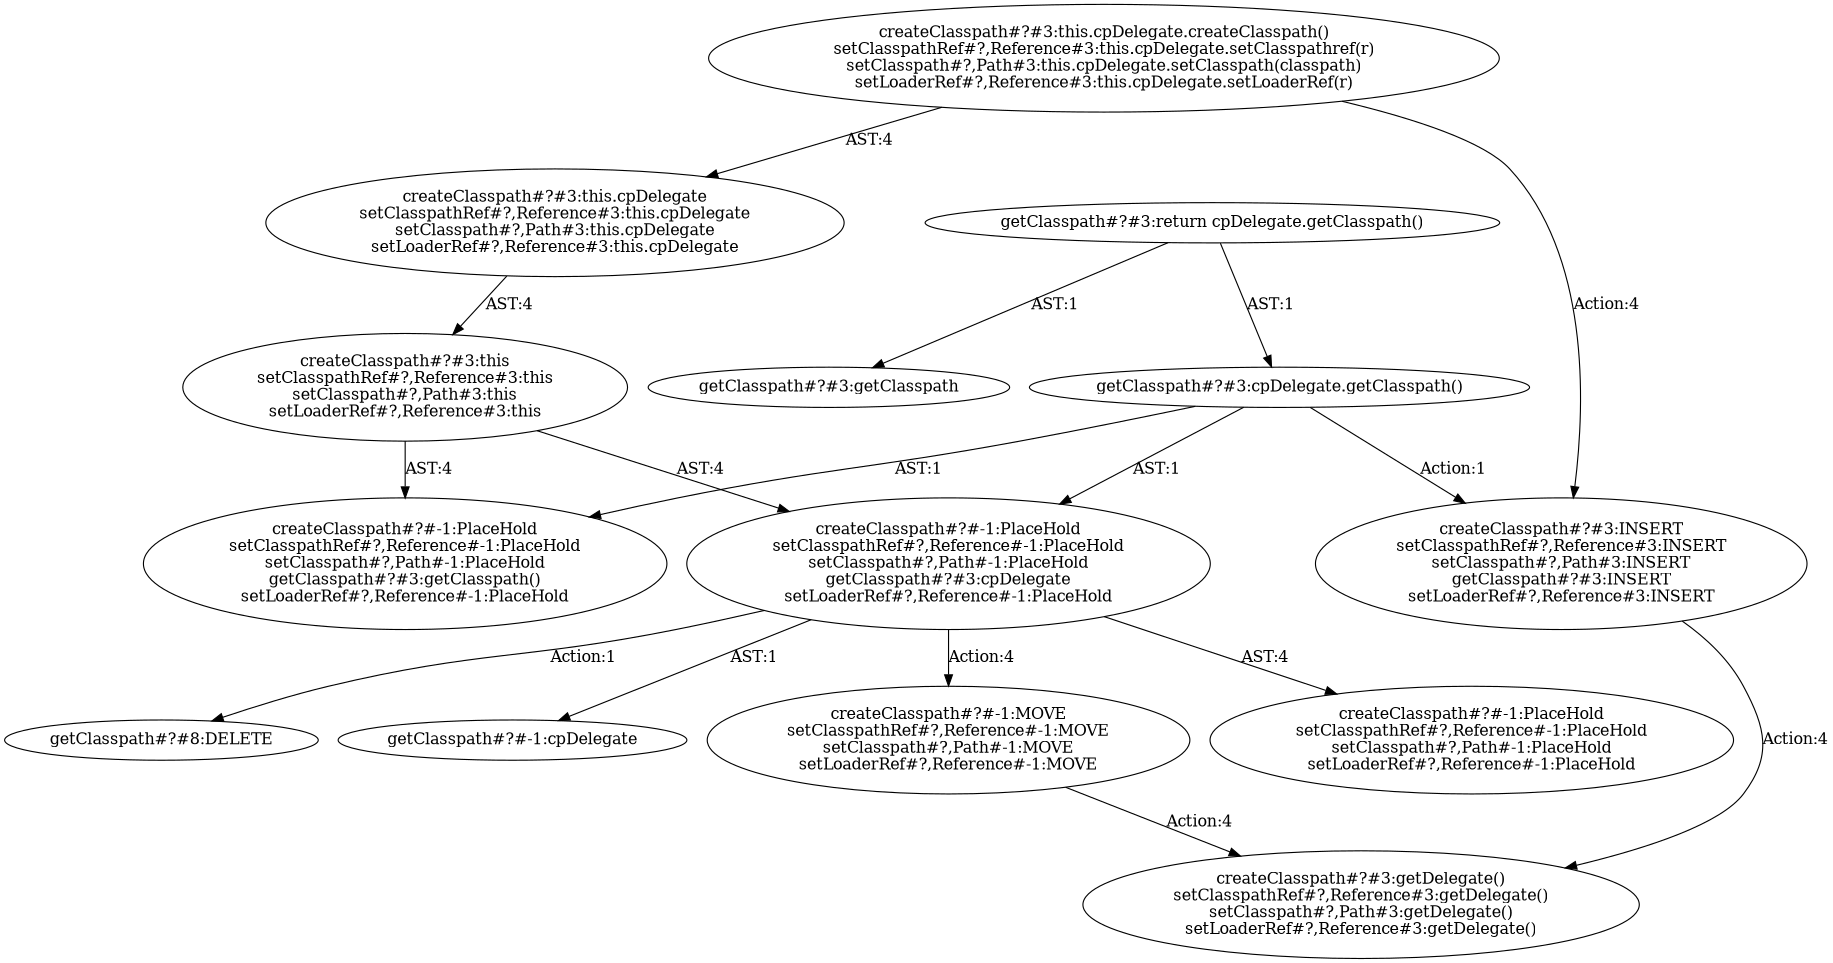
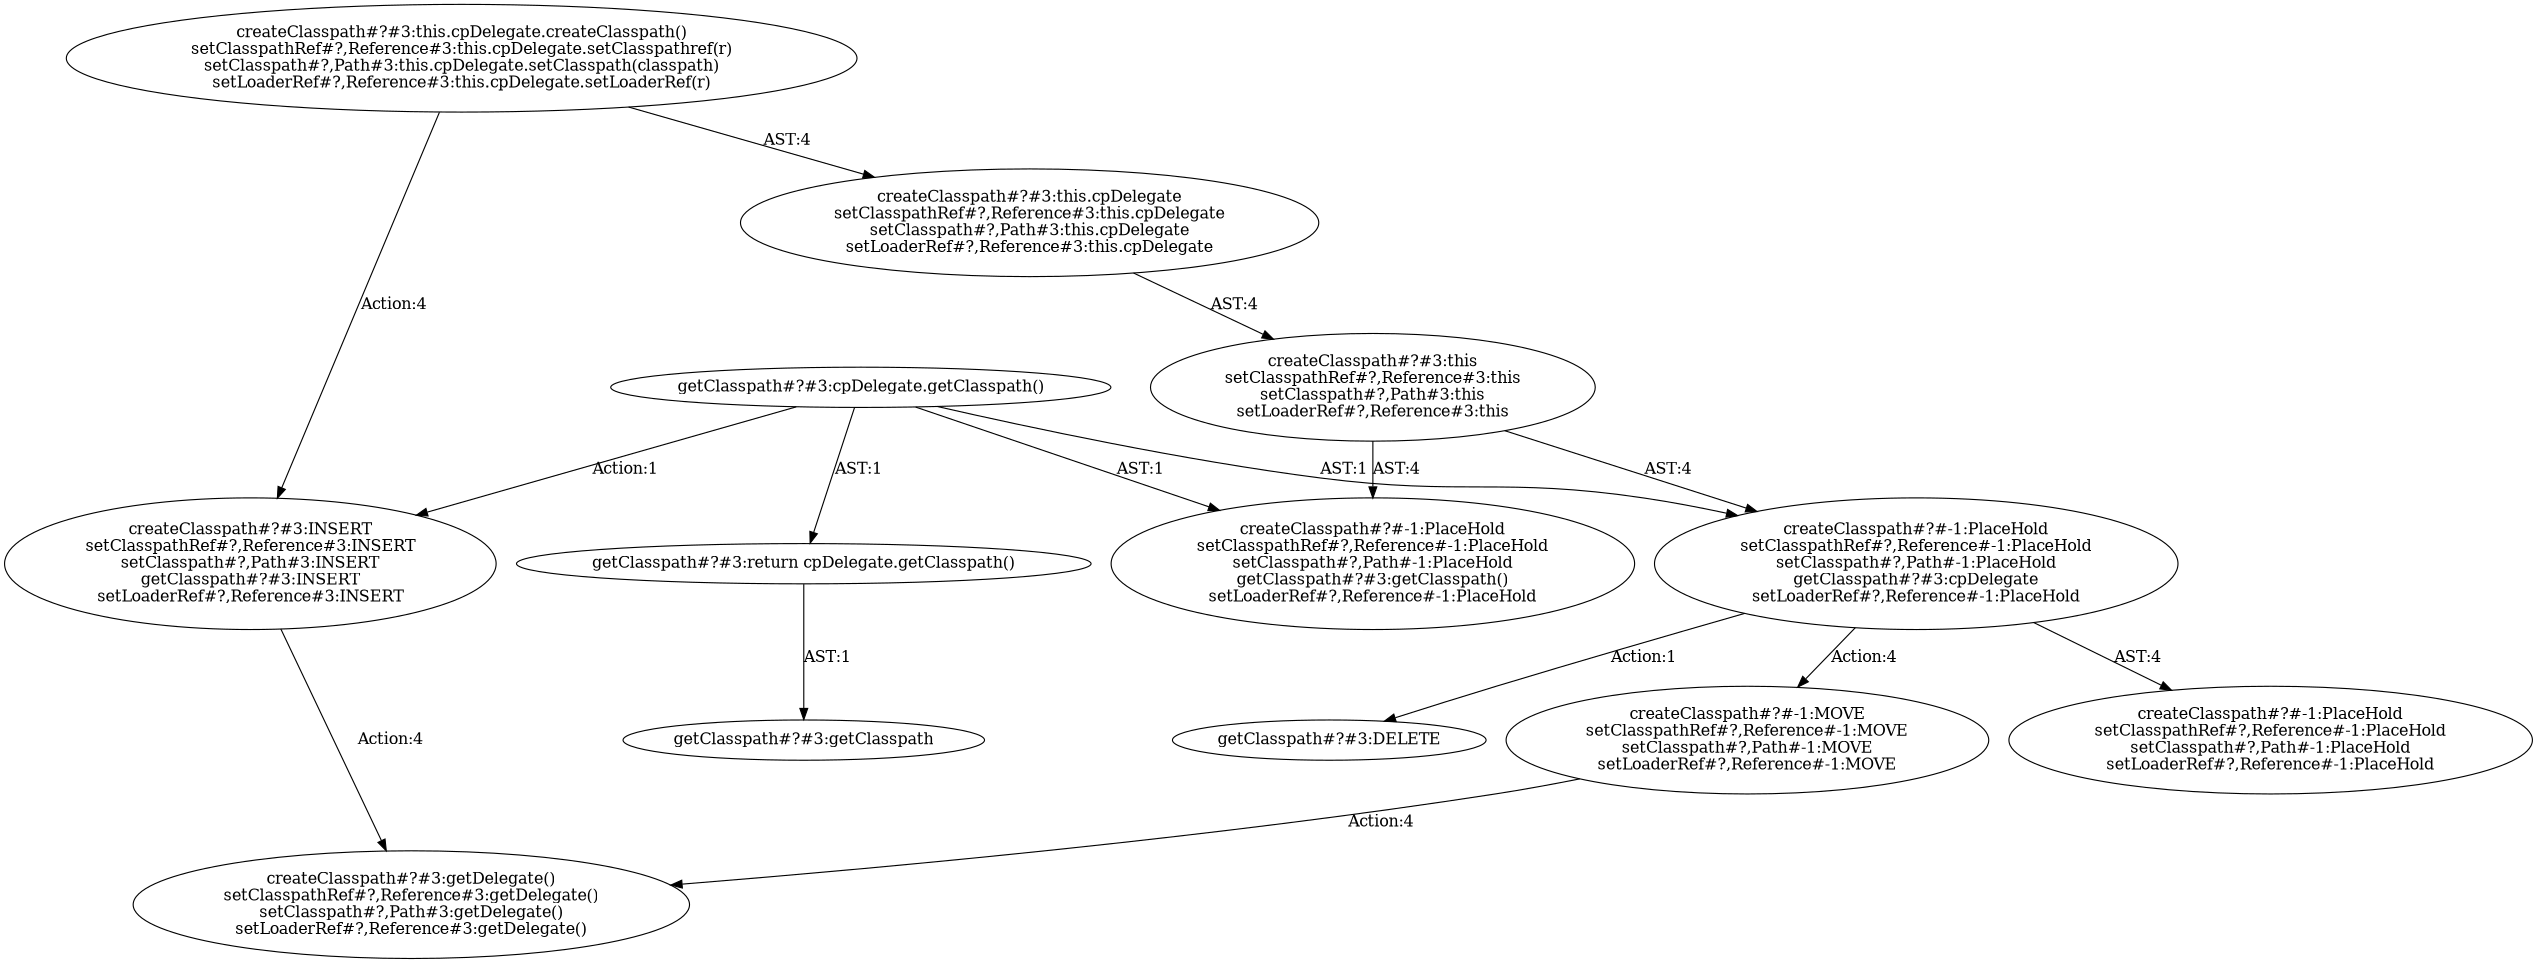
edge "getClasspath#?#3:return cpDelegate.getClasspath()" -> "getClasspath#?#3:cpDelegate.getClasspath()": reversed
node "getClasspath#?#8:DELETE": label "getClasspath#?#8:DELETE" -> "getClasspath#?#3:DELETE"
node "getClasspath#?#-1:cpDelegate": removed
